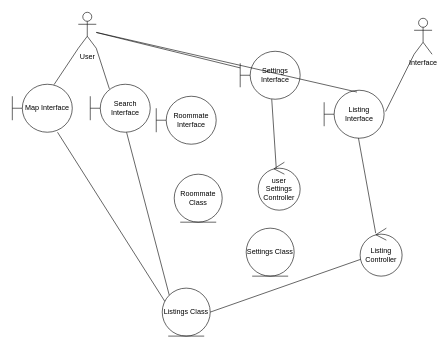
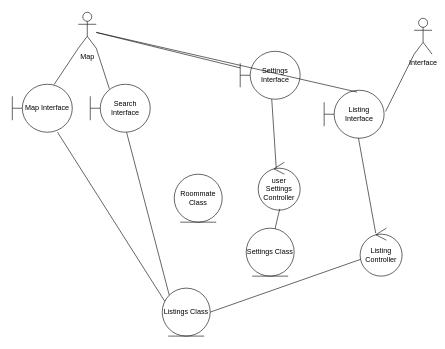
node "User": label "User" -> "Map"
node "Roommate Interface": removed
edge "user Settings Controller" -- "Settings Class": added
